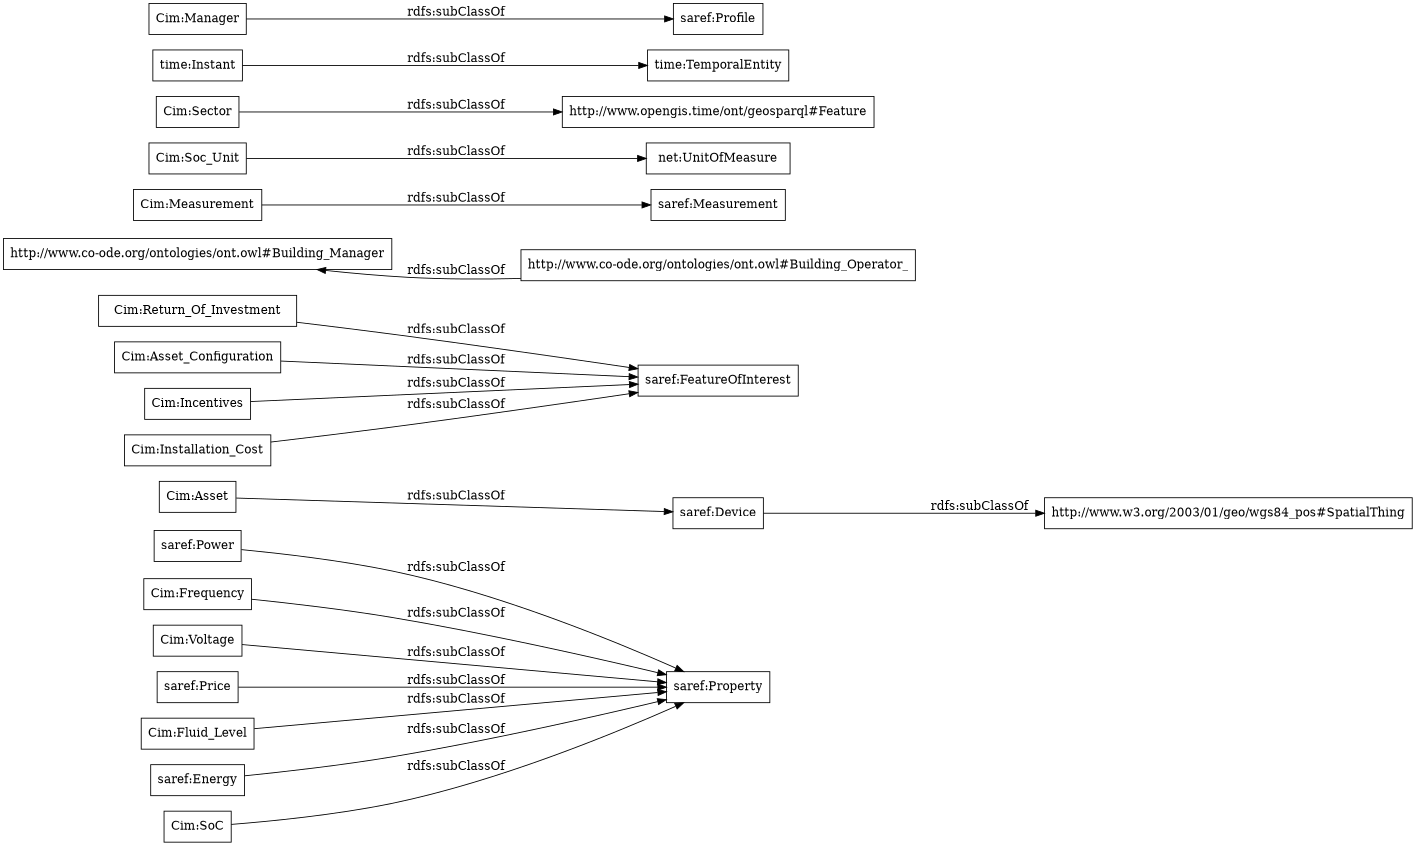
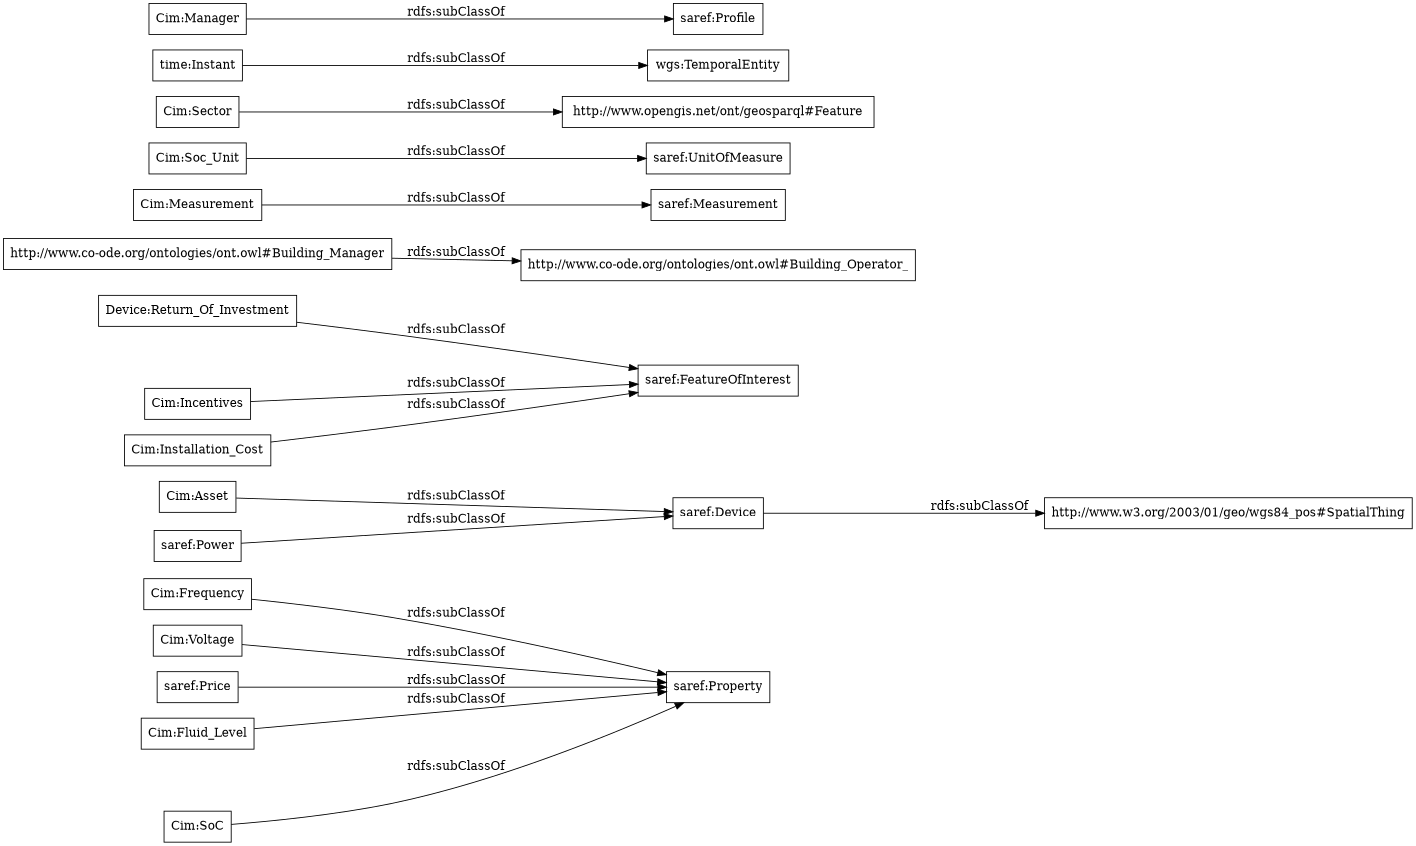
node "time:TemporalEntity": label "time:TemporalEntity" -> "wgs:TemporalEntity"
node "http://www.opengis.time/ont/geosparql#Feature": label "http://www.opengis.time/ont/geosparql#Feature" -> "http://www.opengis.net/ont/geosparql#Feature"
node "net:UnitOfMeasure": label "net:UnitOfMeasure" -> "saref:UnitOfMeasure"
edge "http://www.co-ode.org/ontologies/ont.owl#Building_Operator_" -> "http://www.co-ode.org/ontologies/ont.owl#Building_Manager": reversed
node "Cim:Return_Of_Investment": label "Cim:Return_Of_Investment" -> "Device:Return_Of_Investment"
node "Cim:Asset_Configuration": removed
edge "saref:Power" -> "saref:Property": now "saref:Power" -> "saref:Device"
node "saref:Energy": removed
